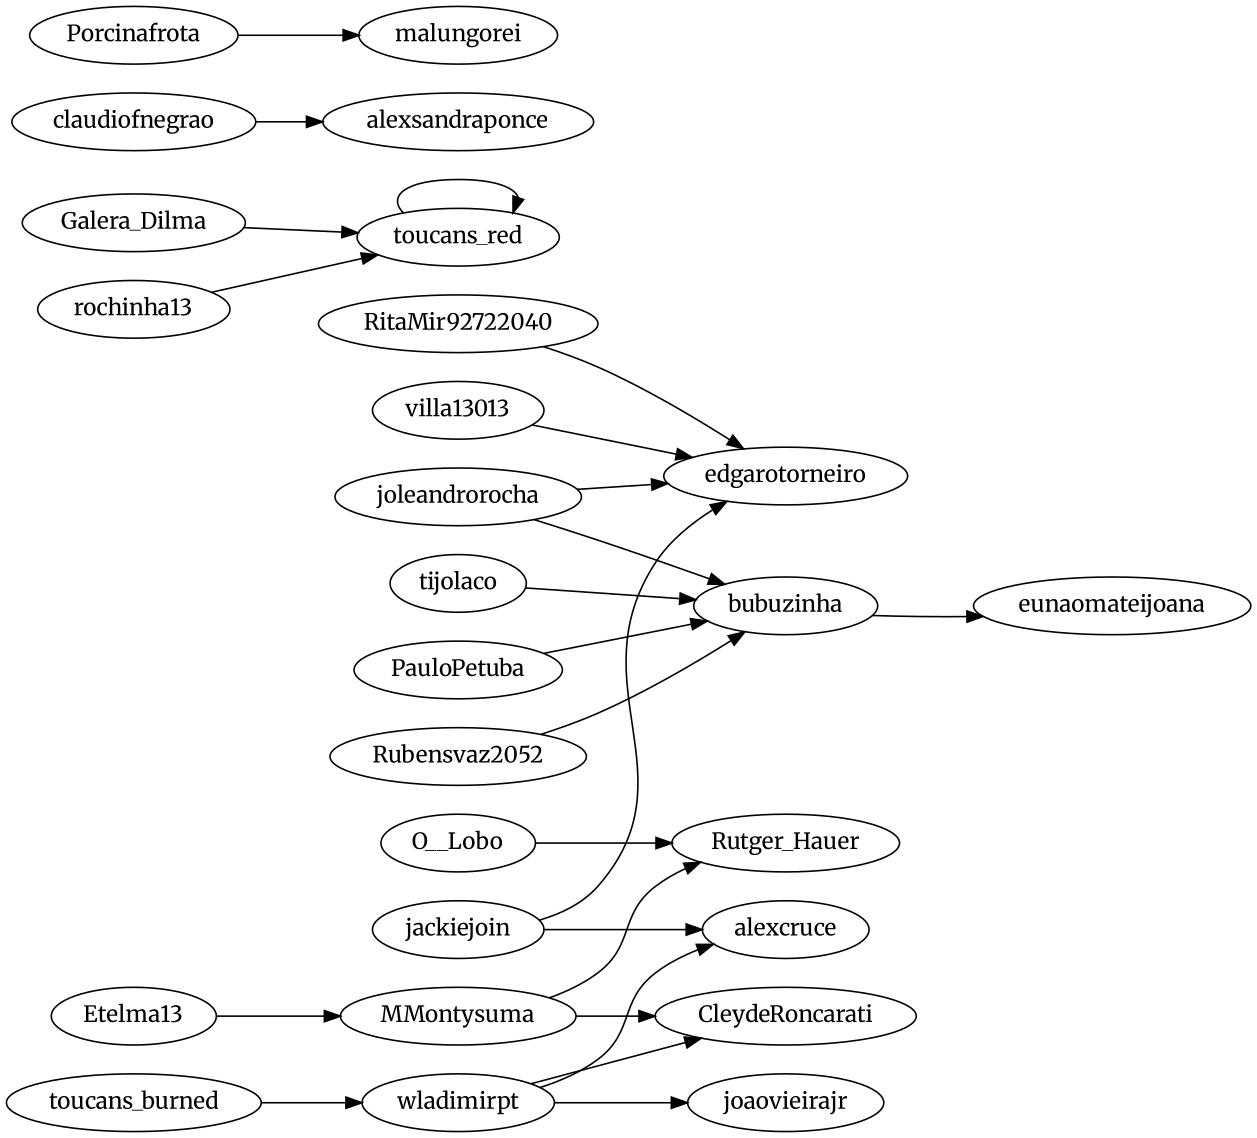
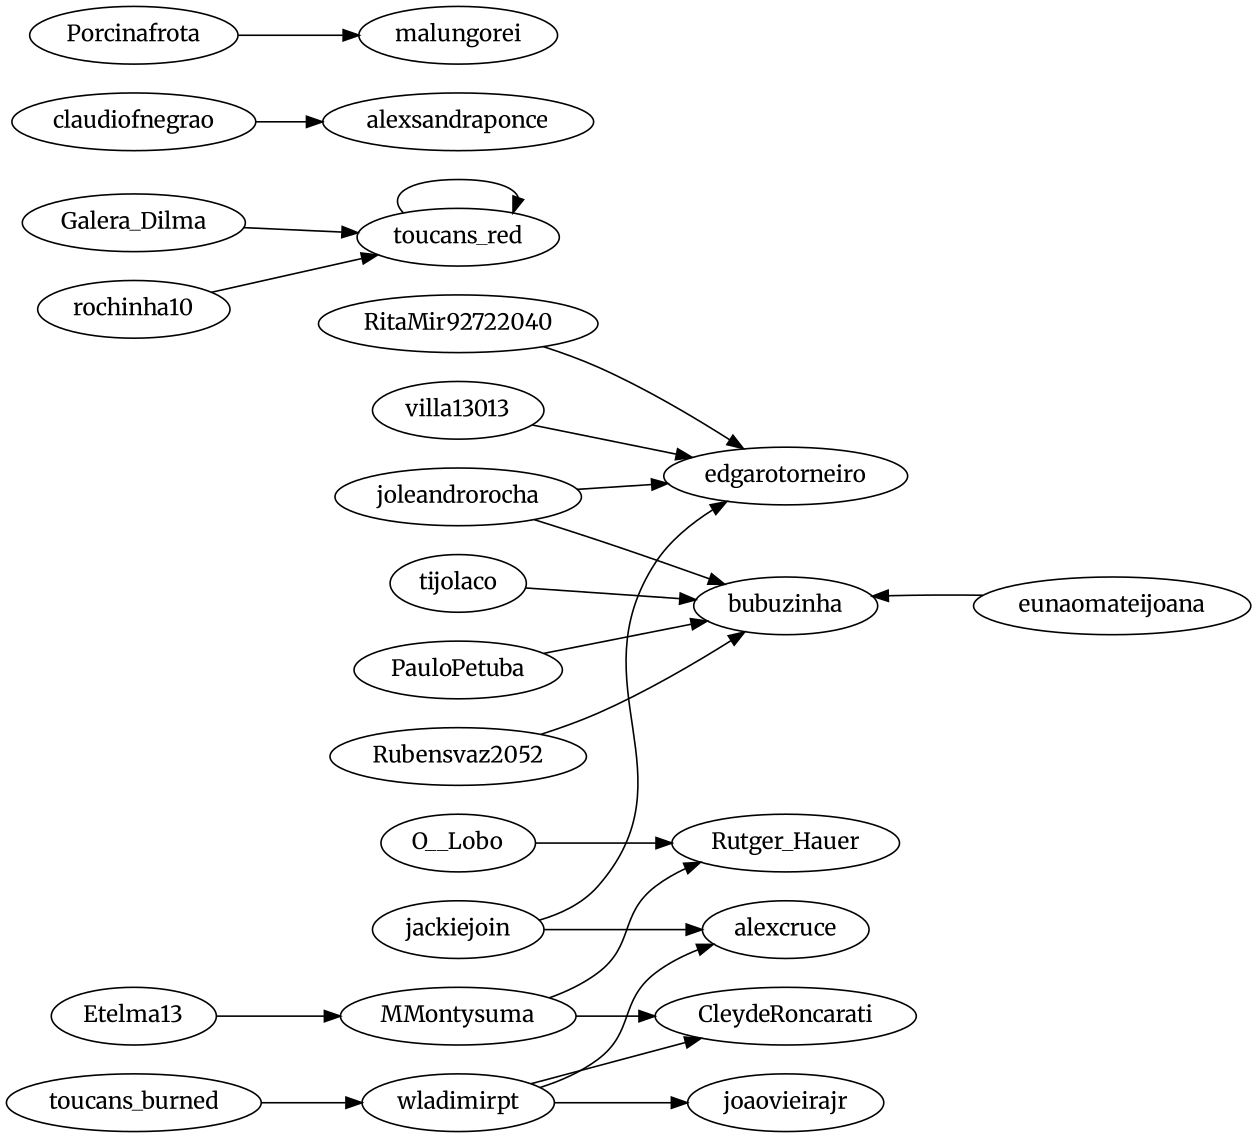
node "rochinha13": label "rochinha13" -> "rochinha10"
edge "bubuzinha" -> "eunaomateijoana": reversed
